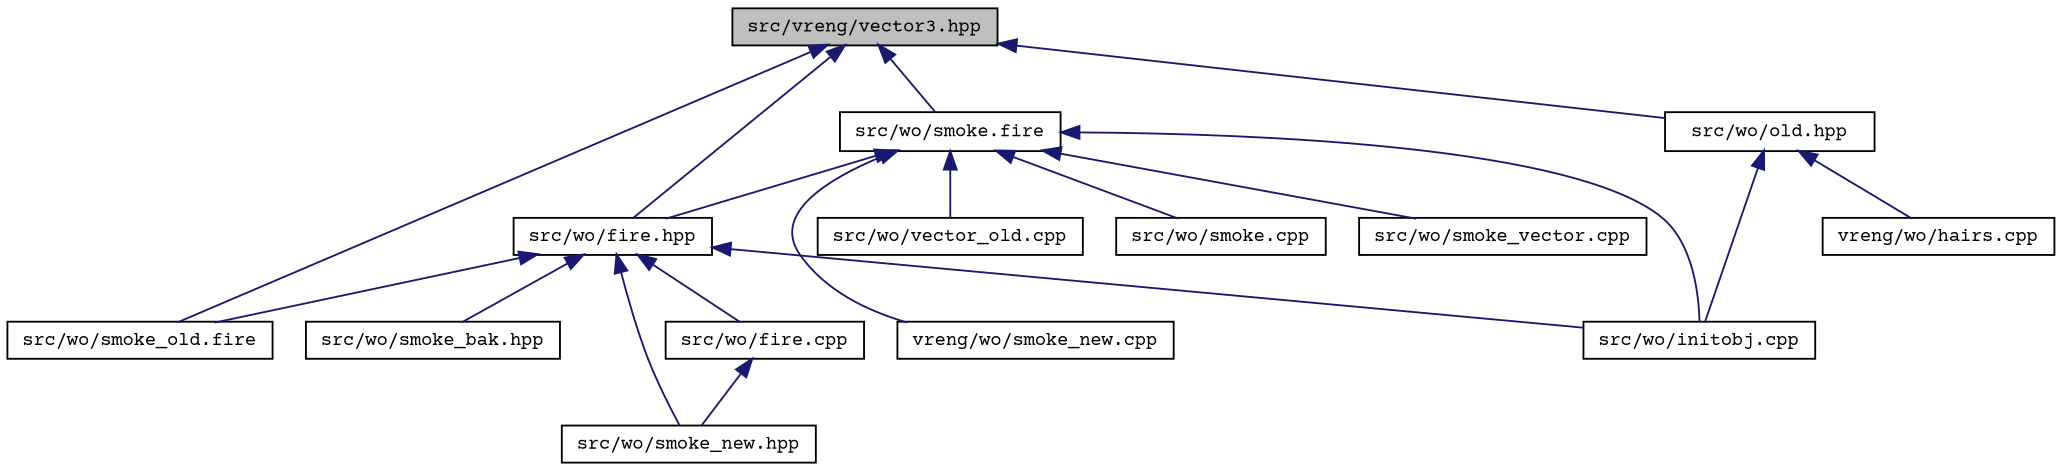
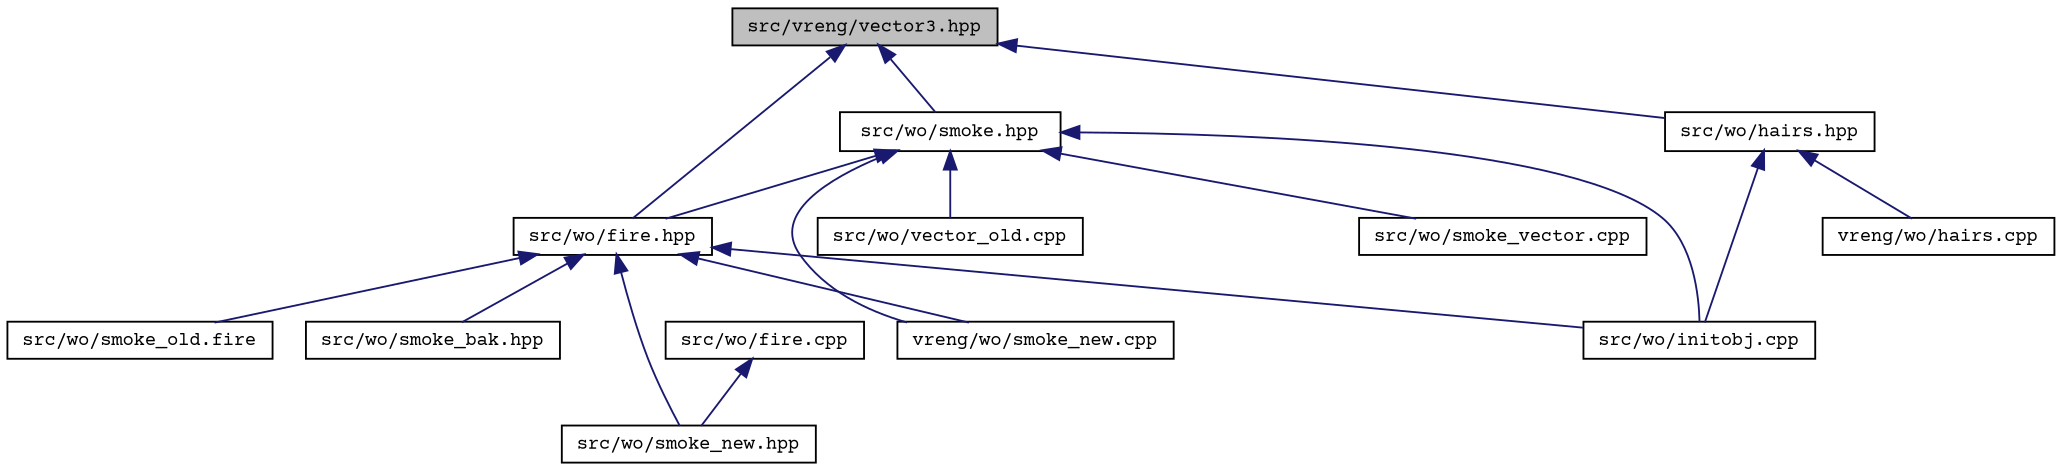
node "src/wo/smoke.fire": label "src/wo/smoke.fire" -> "src/wo/smoke.hpp"
node "src/wo/old.hpp": label "src/wo/old.hpp" -> "src/wo/hairs.hpp"
edge "src/wo/smoke_old.fire" -> "src/vreng/vector3.hpp": removed
node "src/wo/smoke.cpp": removed
edge "src/wo/fire.cpp" -> "src/wo/fire.hpp": now "vreng/wo/smoke_new.cpp" -> "src/wo/fire.hpp"
